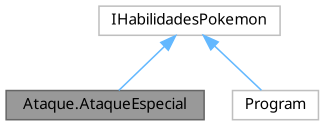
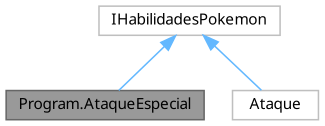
node "Ataque.AtaqueEspecial": label "Ataque.AtaqueEspecial" -> "Program.AtaqueEspecial"
node "Program": label "Program" -> "Ataque"
